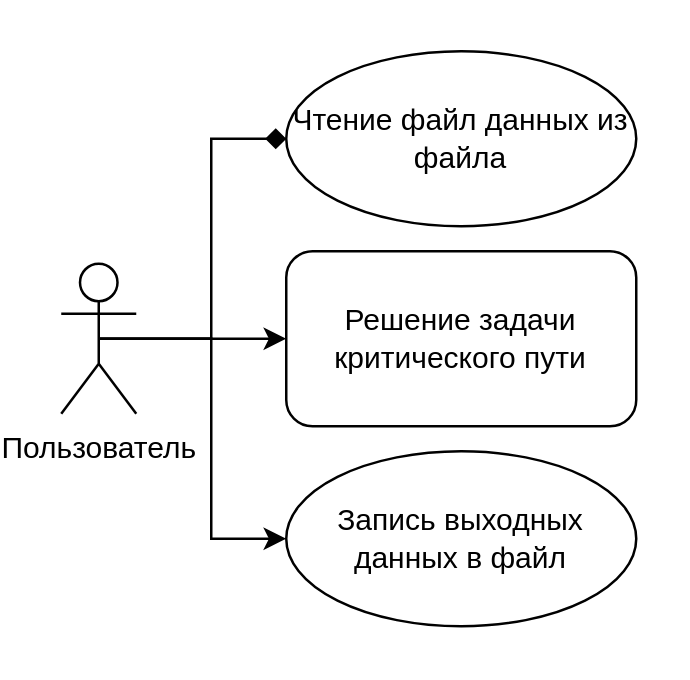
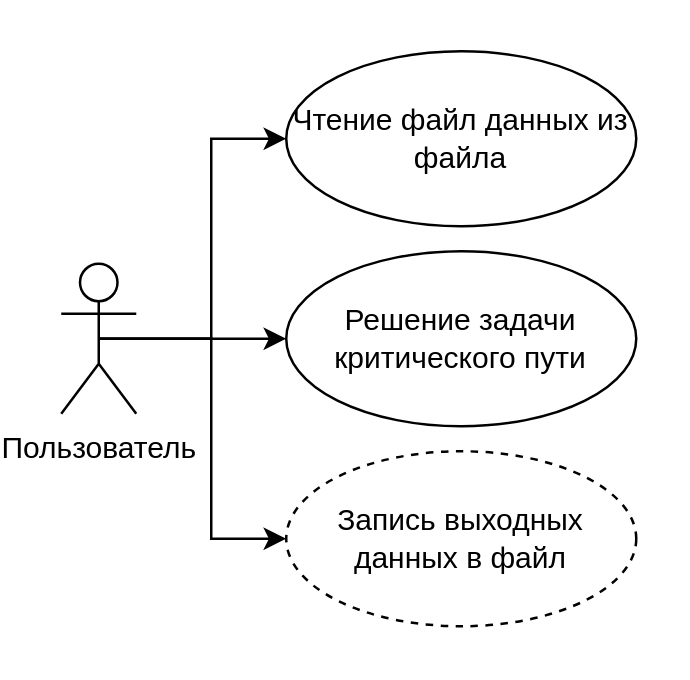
edge "Пользователь" -> "Чтение файл данных из файла": arrowhead diamond -> classic
node "Решение задачи критического пути": shape rounded rectangle -> ellipse
node "Запись выходных данных в файл": style solid -> dashed
